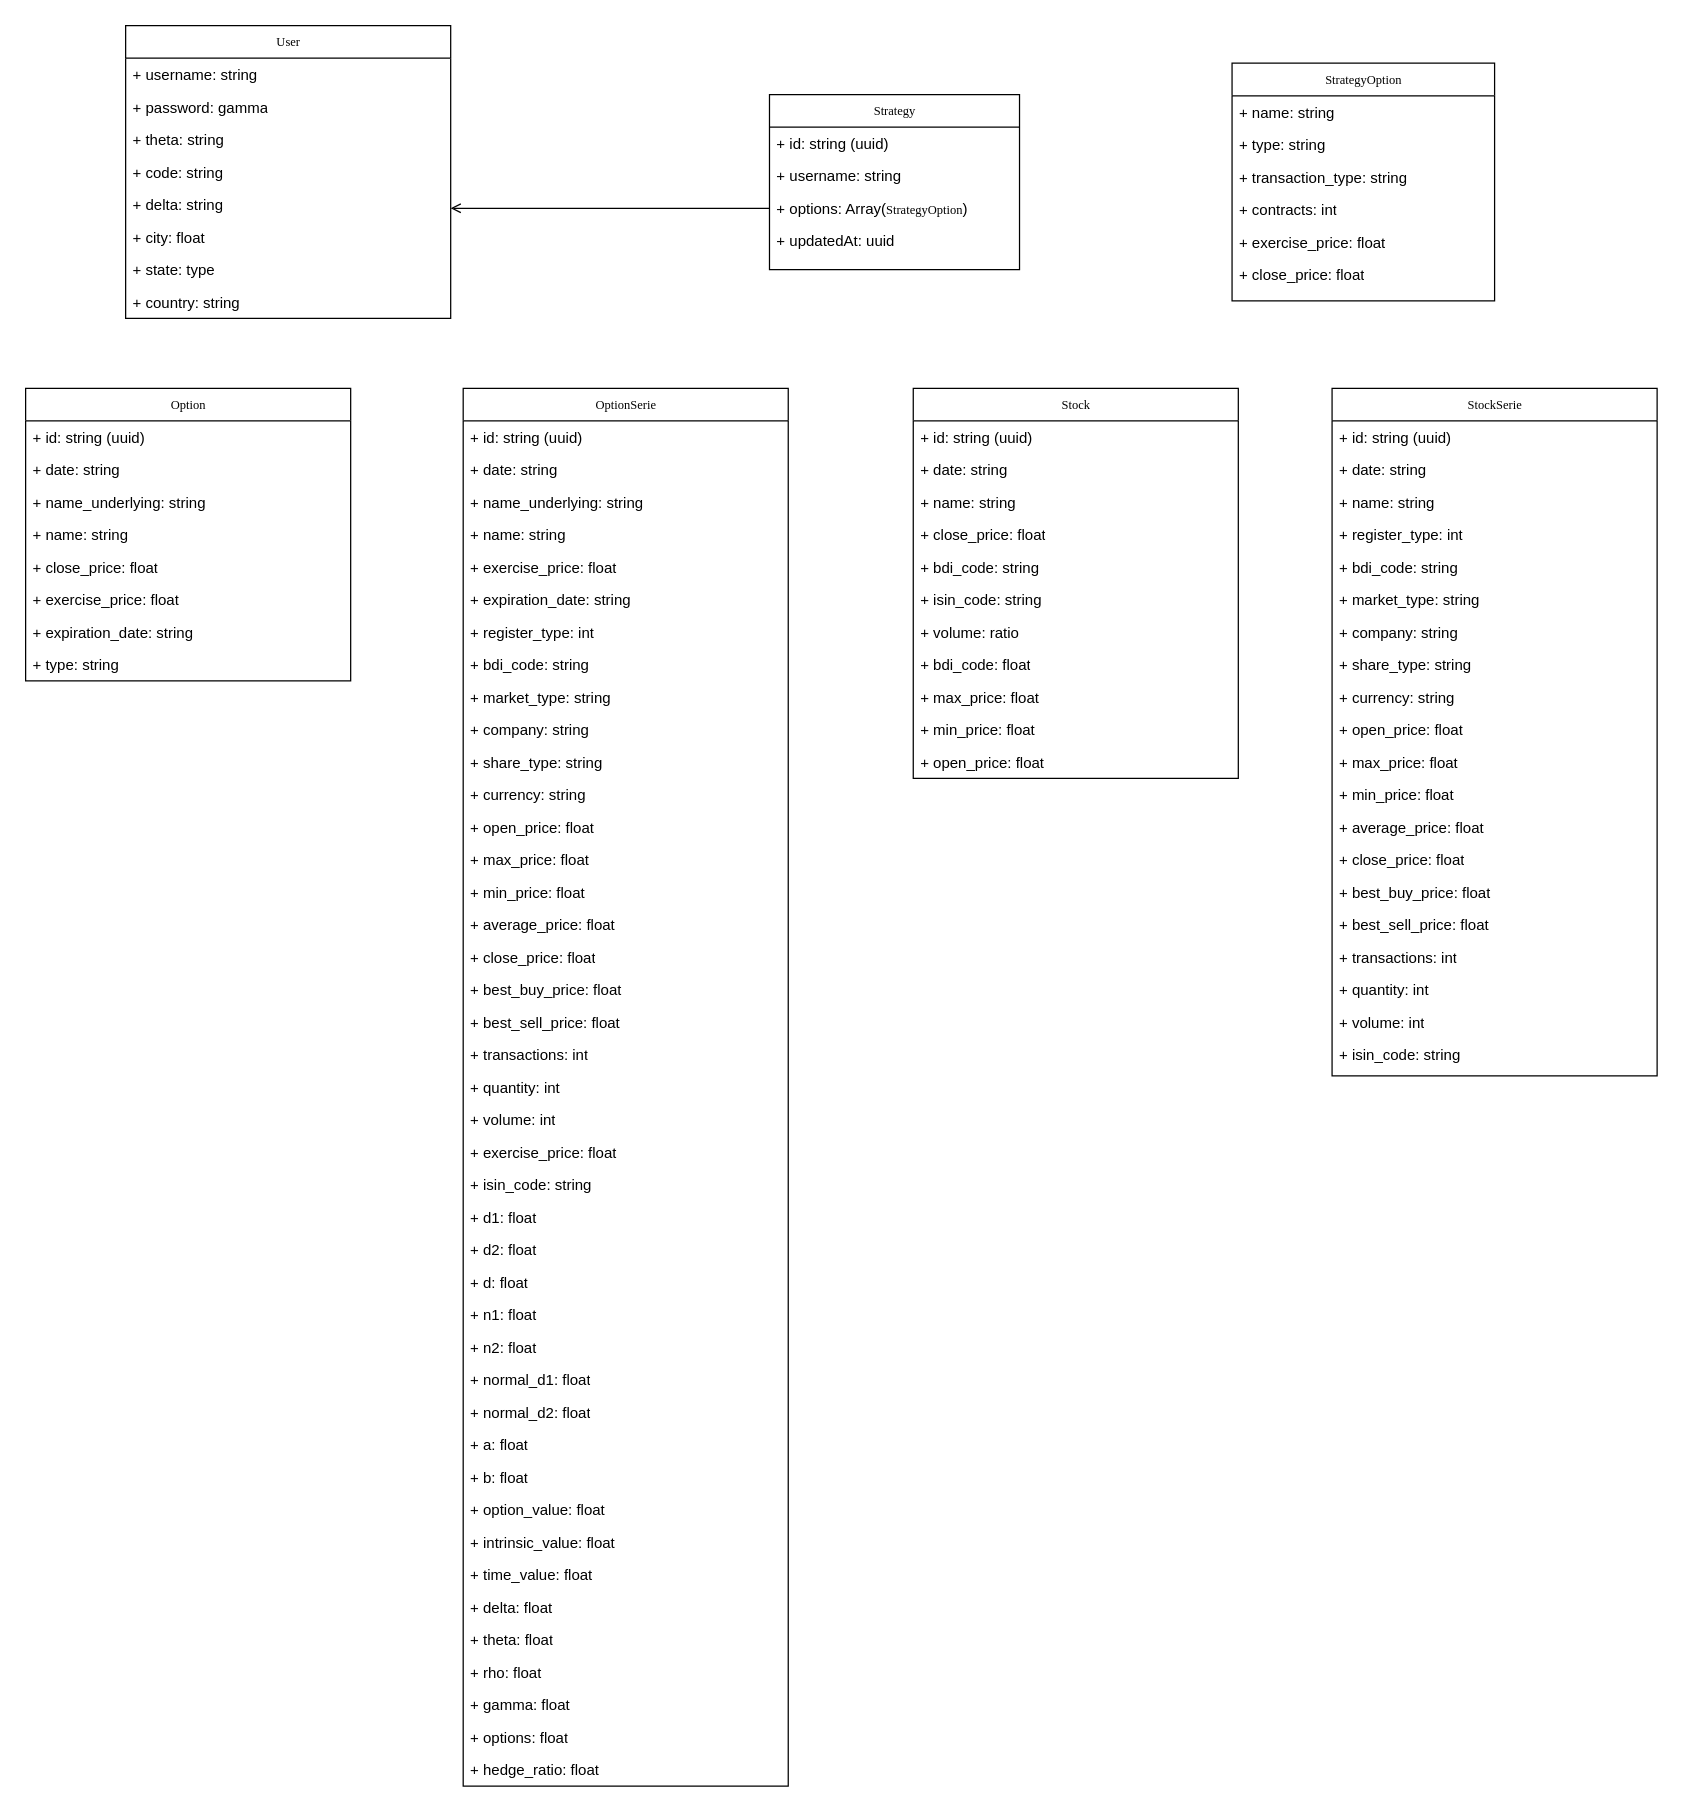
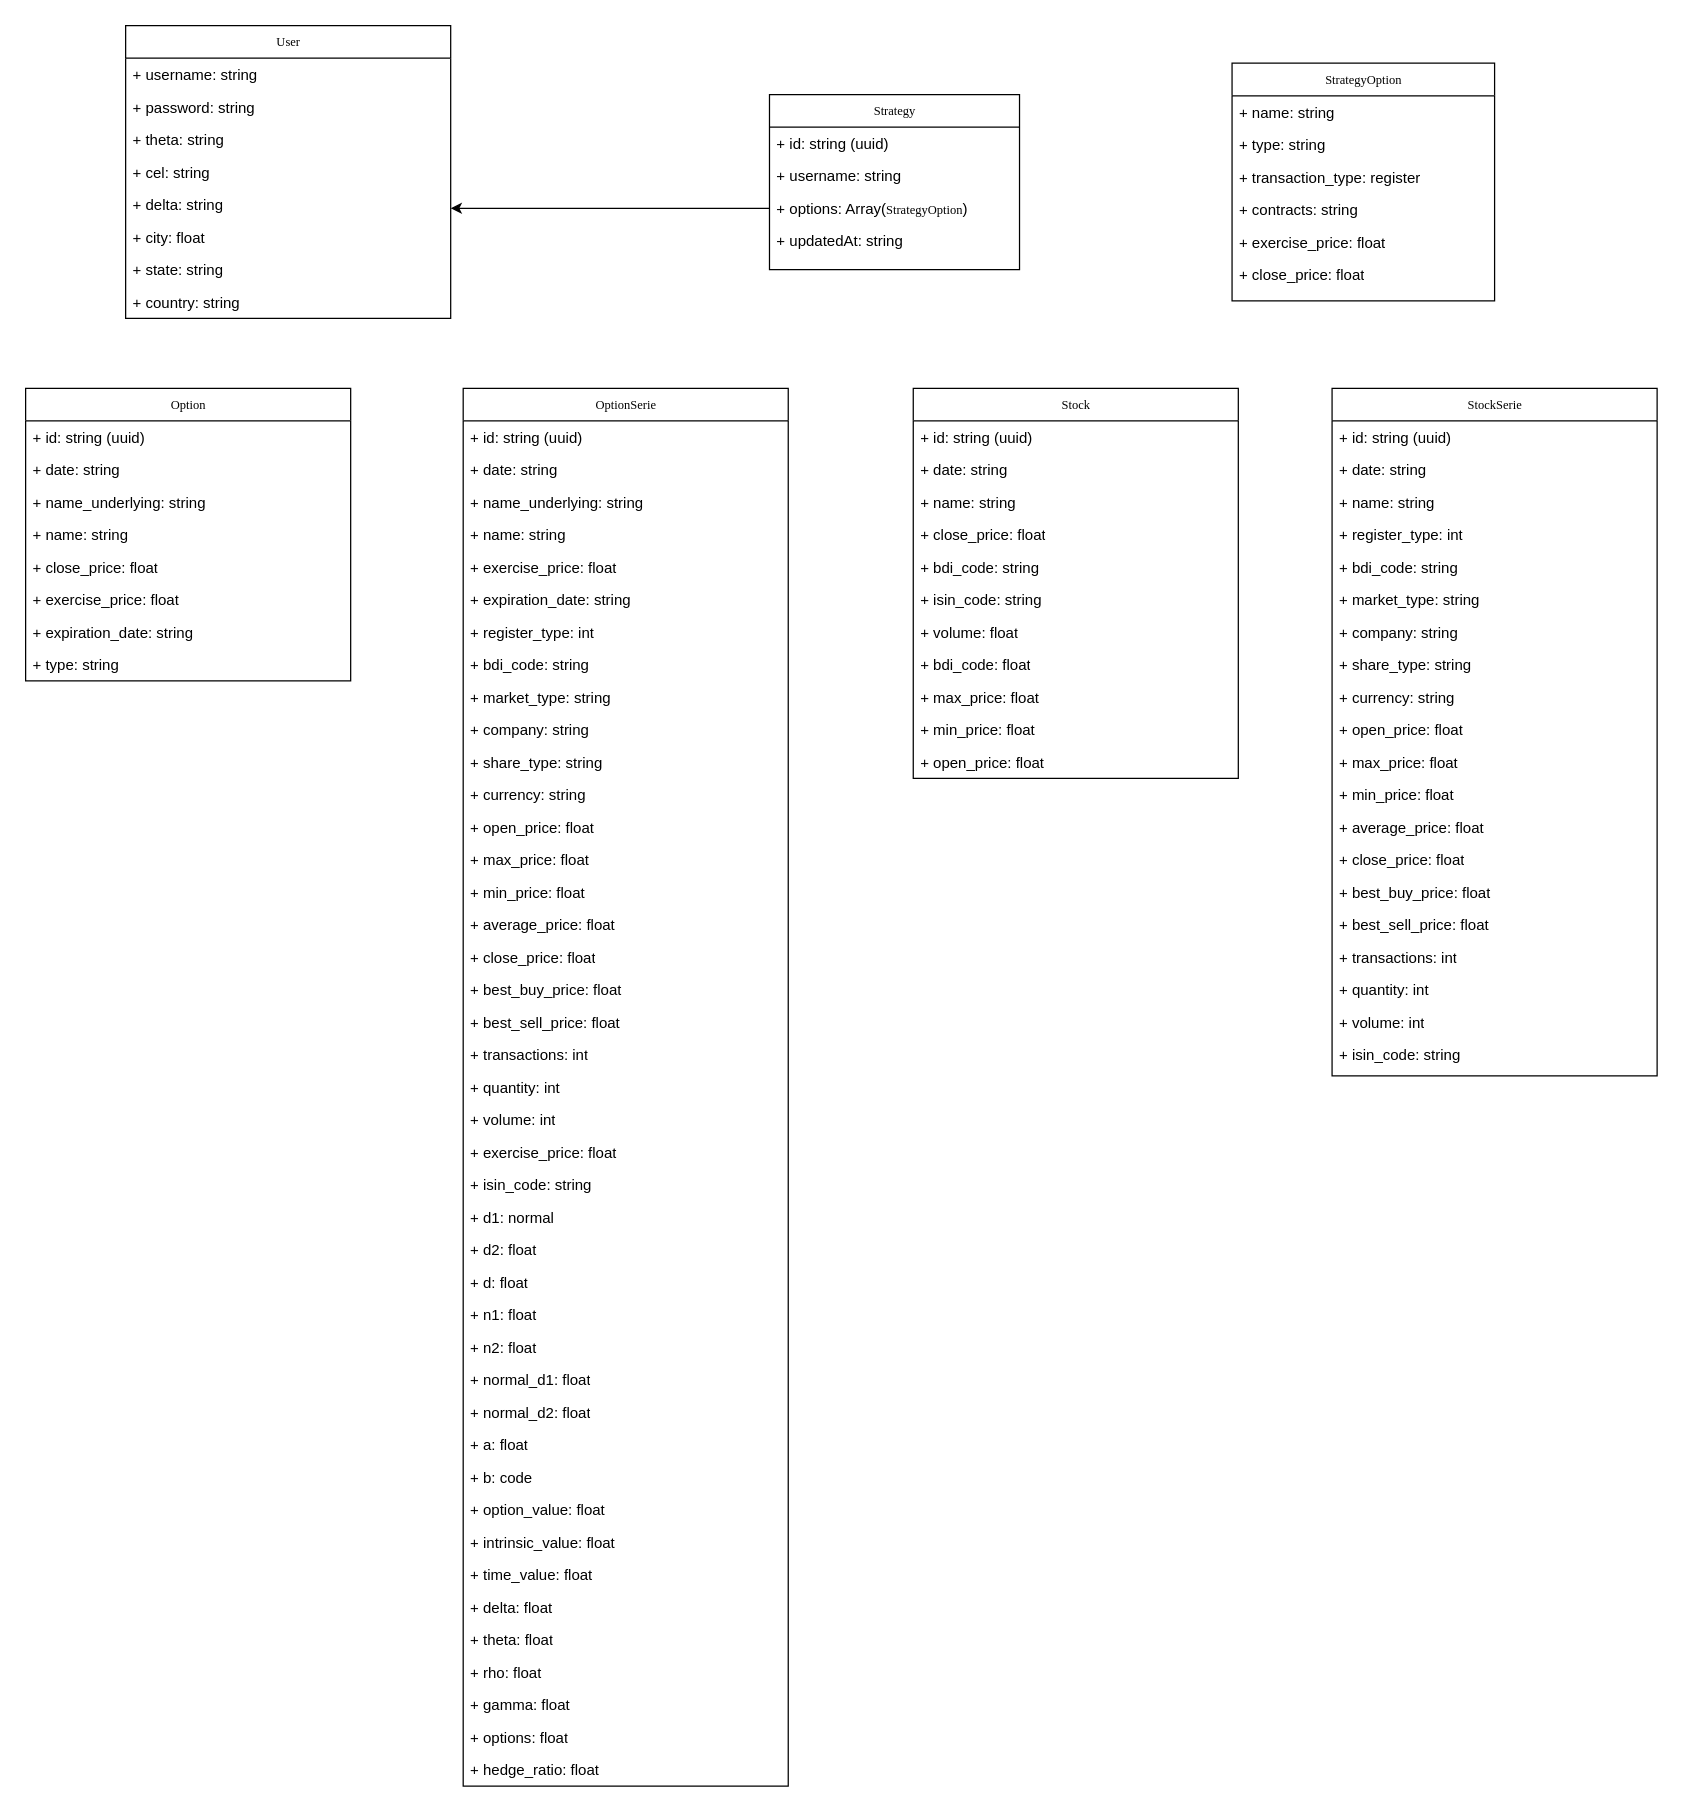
node "+ password: gamma": label "+ password: gamma" -> "+ password: string"
node "+ code: string": label "+ code: string" -> "+ cel: string"
node "+ transaction_type: string": label "+ transaction_type: string" -> "+ transaction_type: register"
edge "+ options: Array(StrategyOption)" -> "+ delta: string": arrowhead open -> classic
node "+ contracts: int": label "+ contracts: int" -> "+ contracts: string"
node "+ updatedAt: uuid": label "+ updatedAt: uuid" -> "+ updatedAt: string"
node "+ state: type": label "+ state: type" -> "+ state: string"
node "+ volume: ratio": label "+ volume: ratio" -> "+ volume: float"
node "+ d1: float": label "+ d1: float" -> "+ d1: normal"
node "+ b: float": label "+ b: float" -> "+ b: code"
